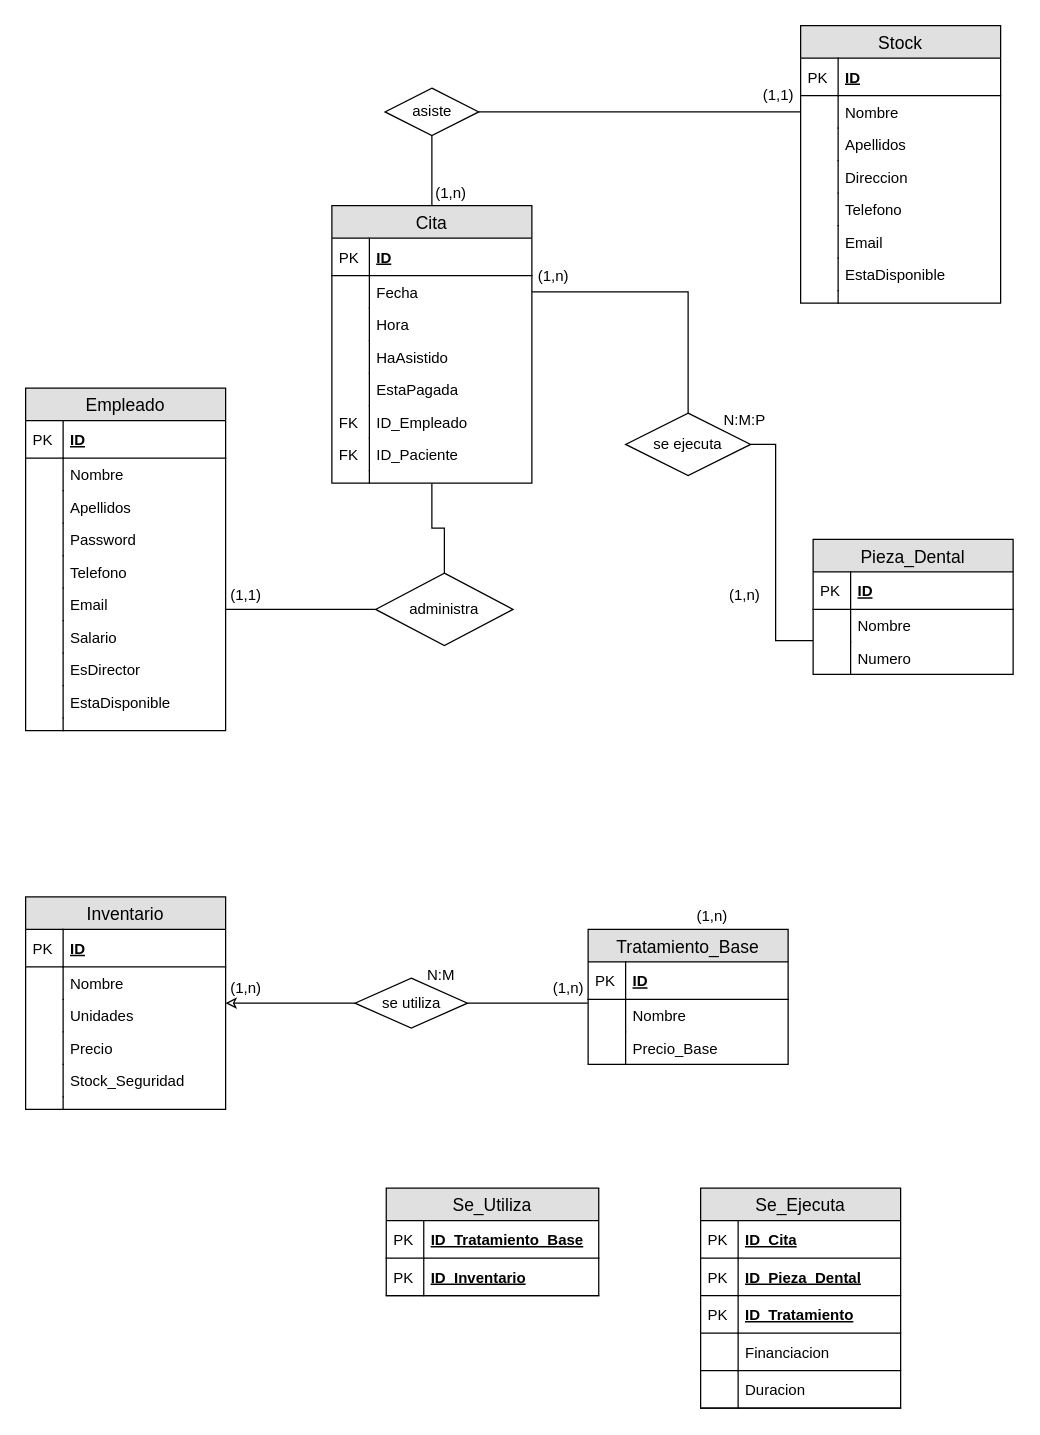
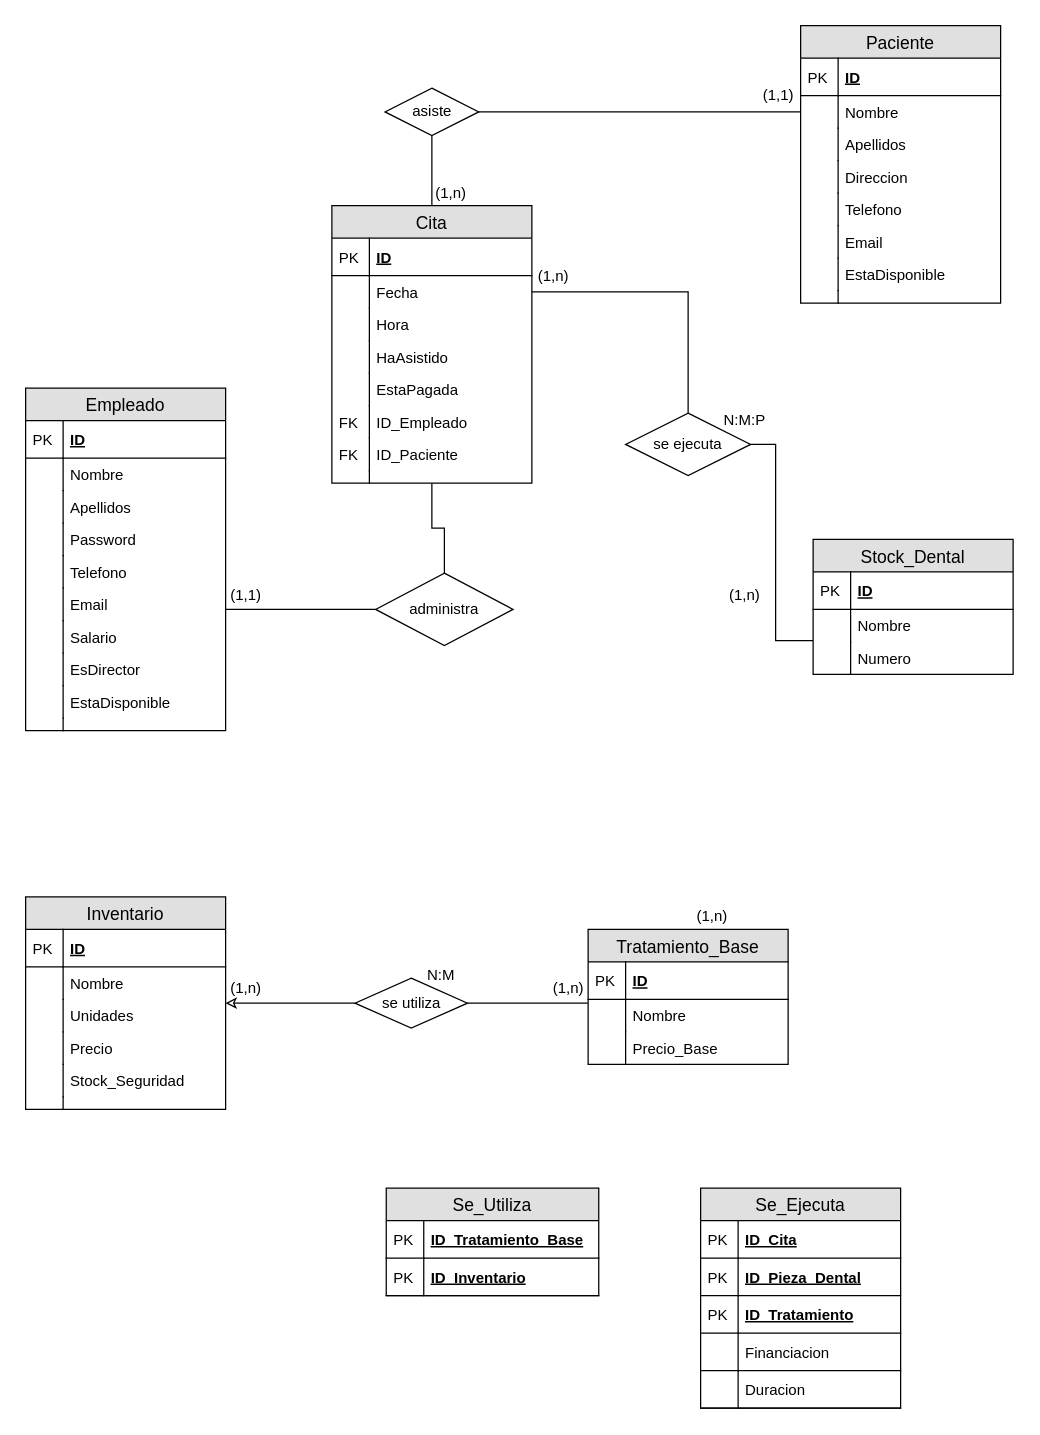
node "Stock": label "Stock" -> "Paciente"
node "Pieza_Dental": label "Pieza_Dental" -> "Stock_Dental"
